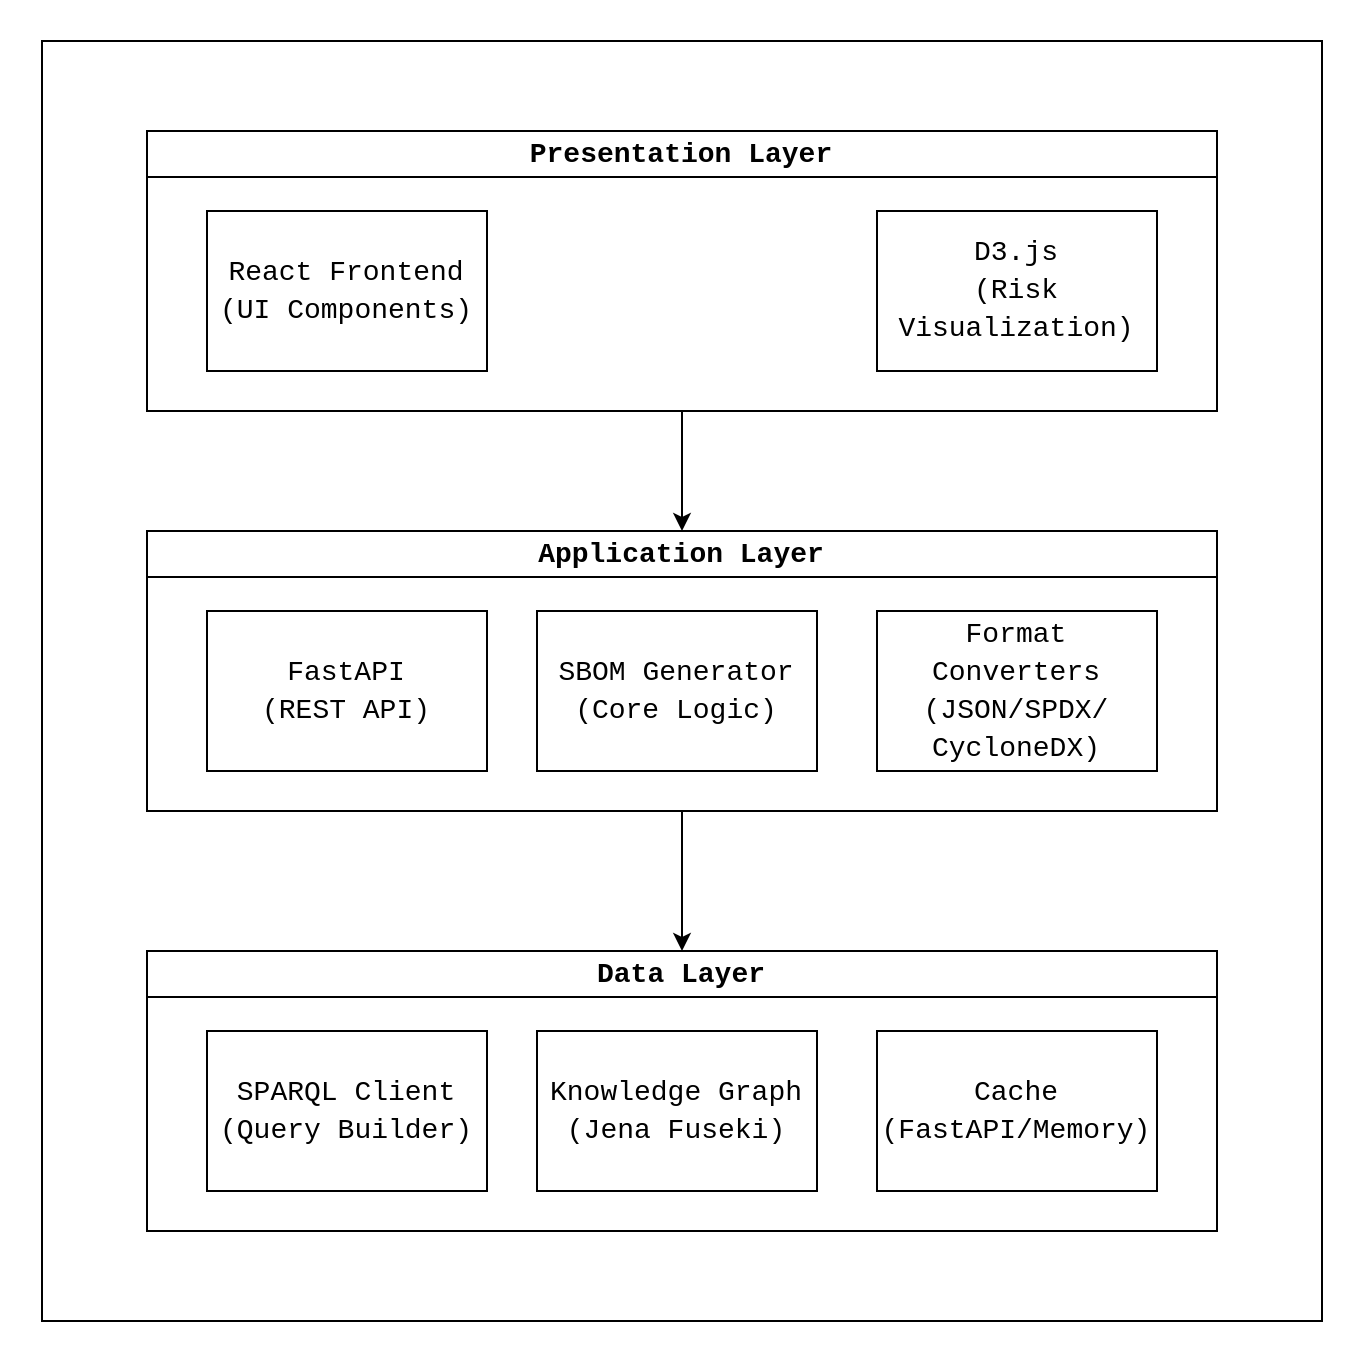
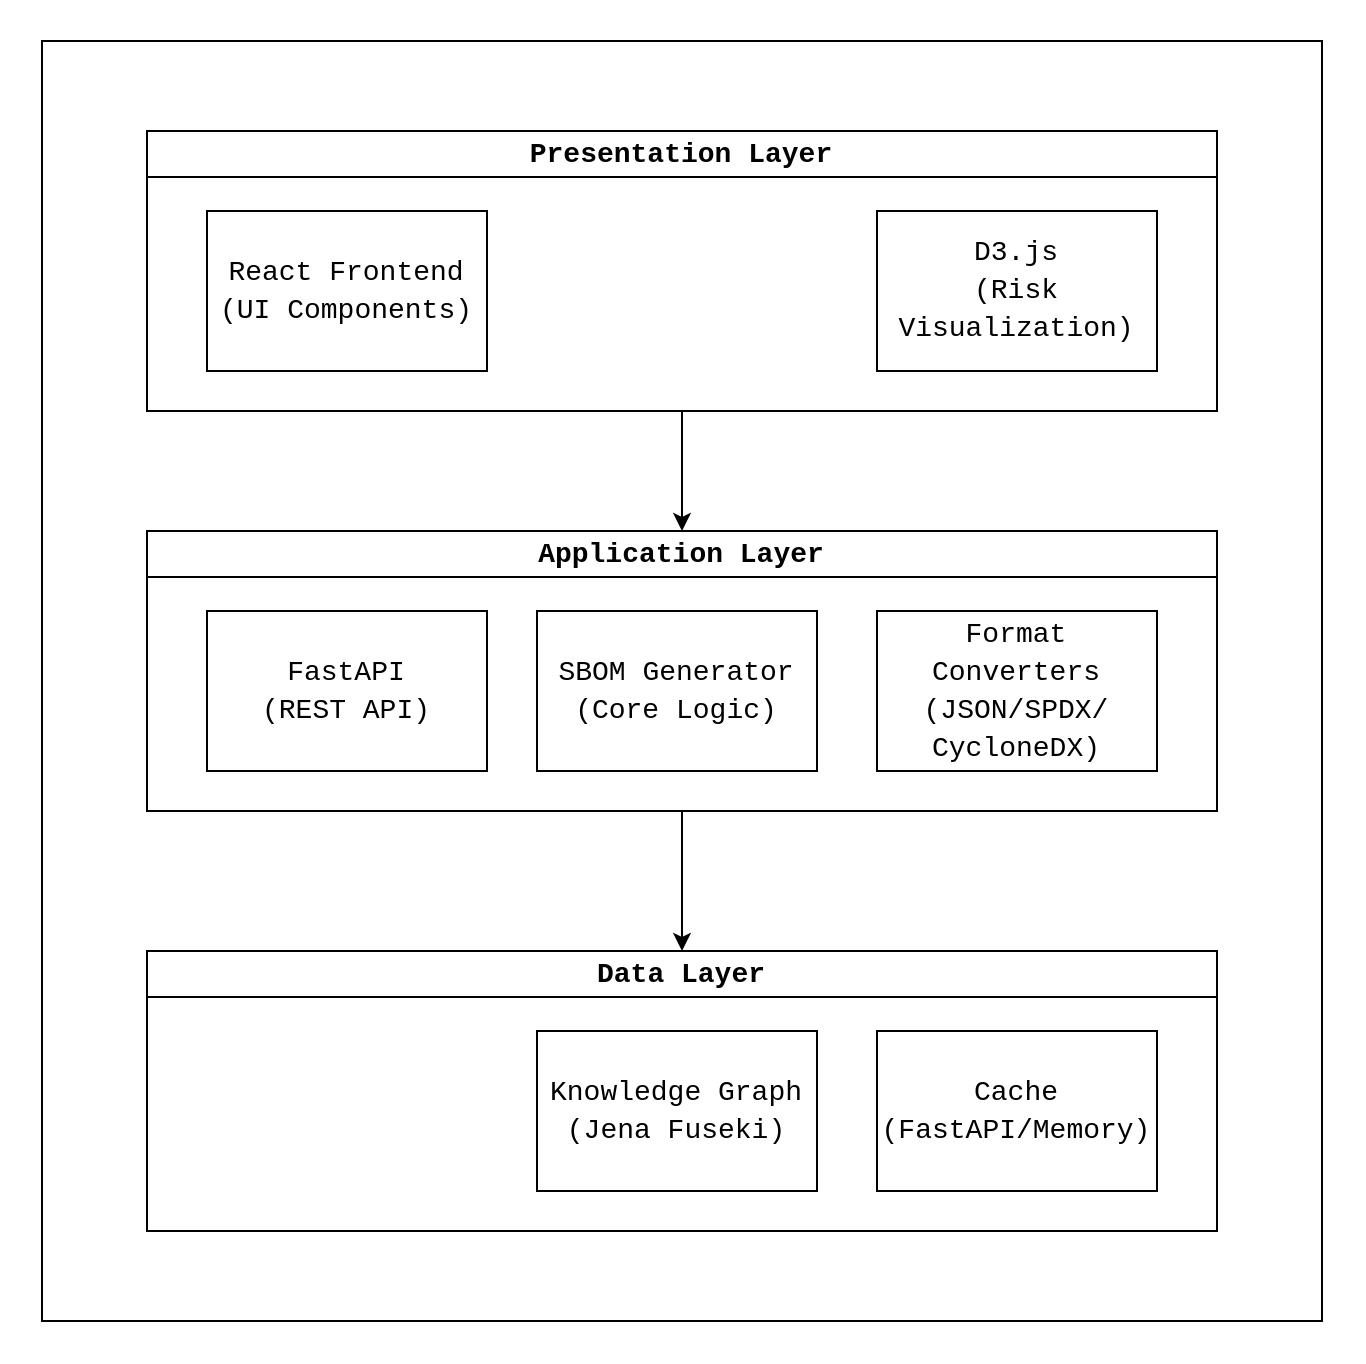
node "SPARQL Client (Query Builder)": removed
